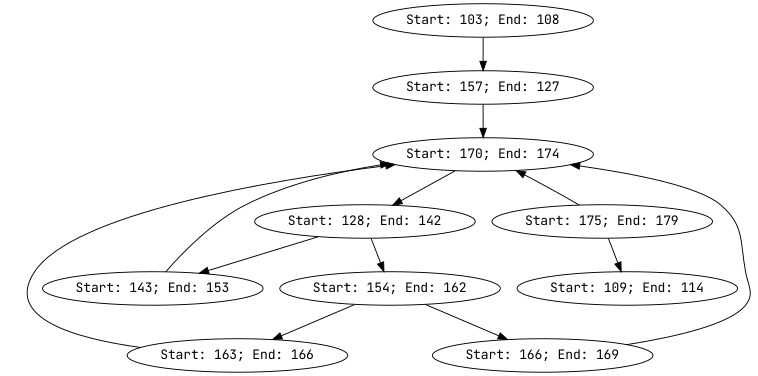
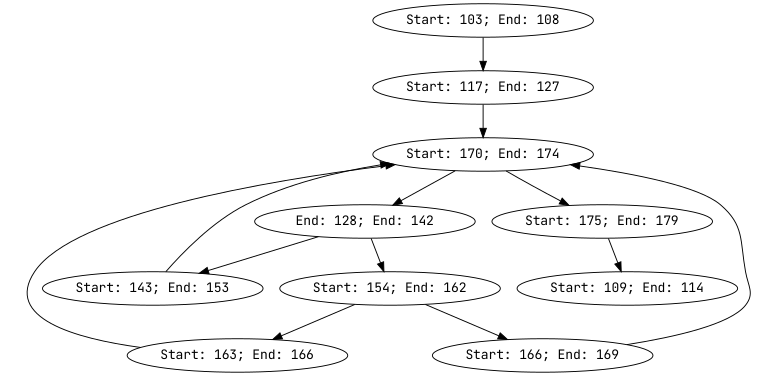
node "Start: 157; End: 127": label "Start: 157; End: 127" -> "Start: 117; End: 127"
edge "Start: 175; End: 179" -> "Start: 170; End: 174": reversed
node "Start: 128; End: 142": label "Start: 128; End: 142" -> "End: 128; End: 142"
